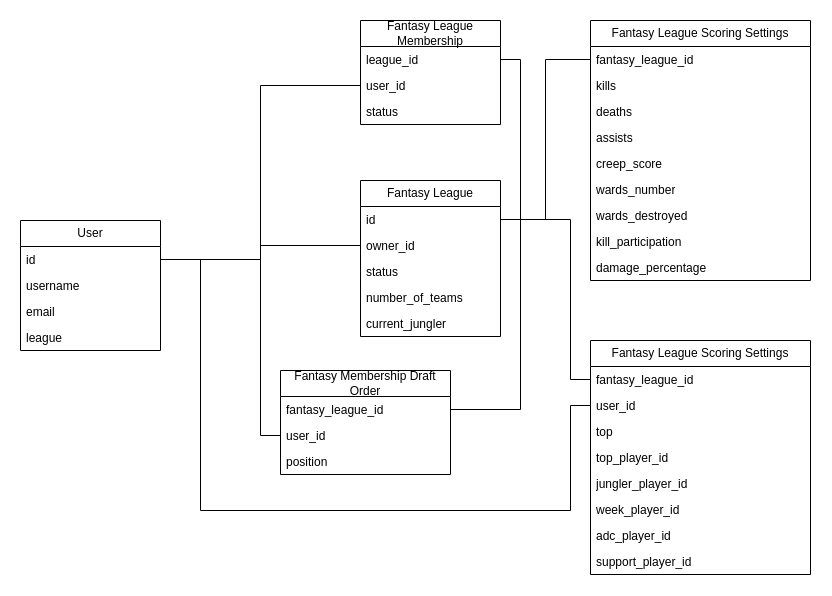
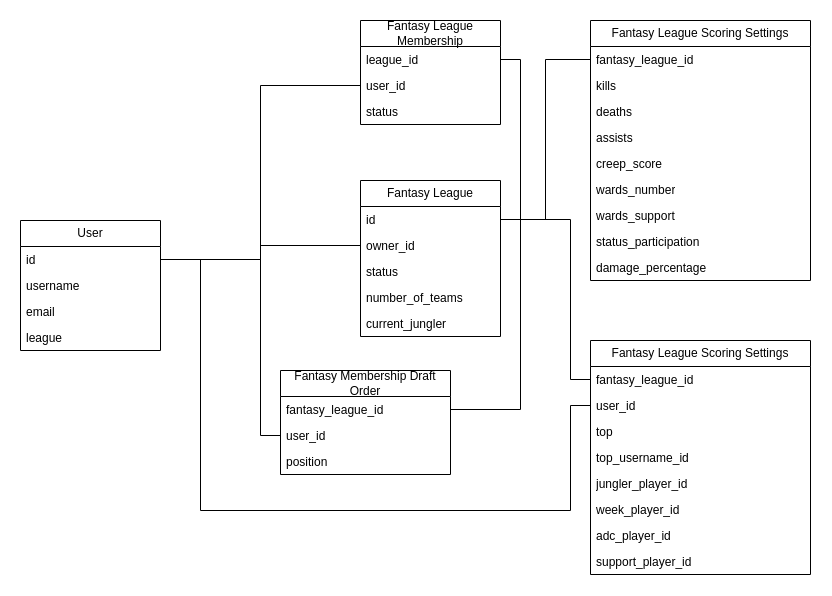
node "wards_destroyed": label "wards_destroyed" -> "wards_support"
node "kill_participation": label "kill_participation" -> "status_participation"
node "top_player_id": label "top_player_id" -> "top_username_id"
